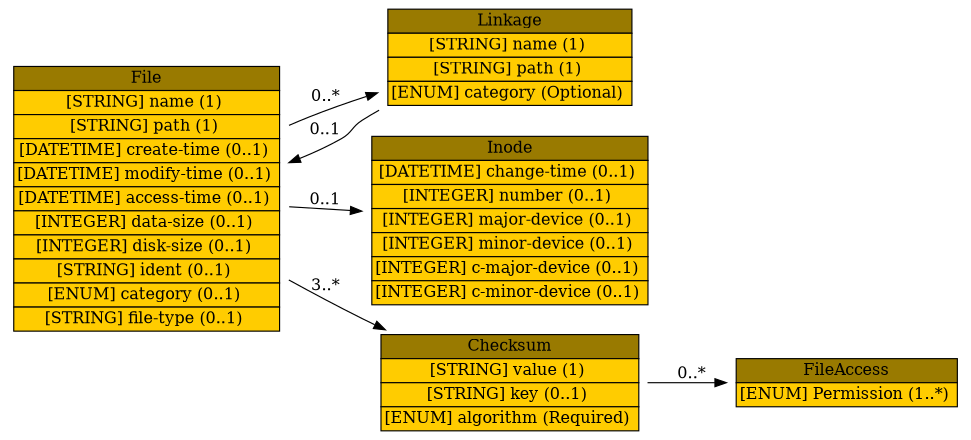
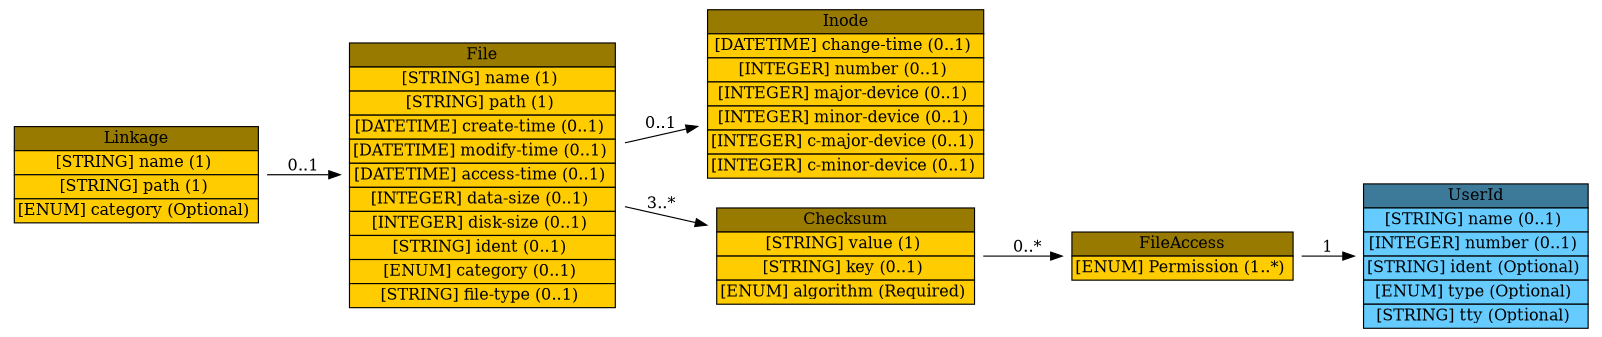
edge "File" -> "Linkage": removed, label "0..*"
node "UserId": added
